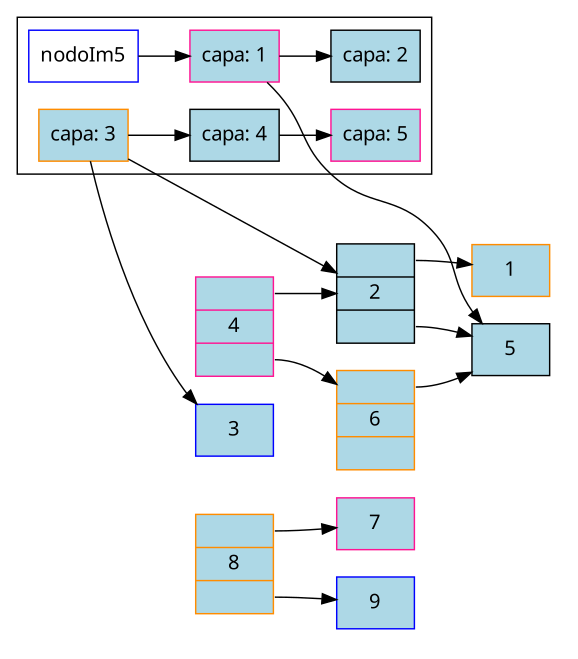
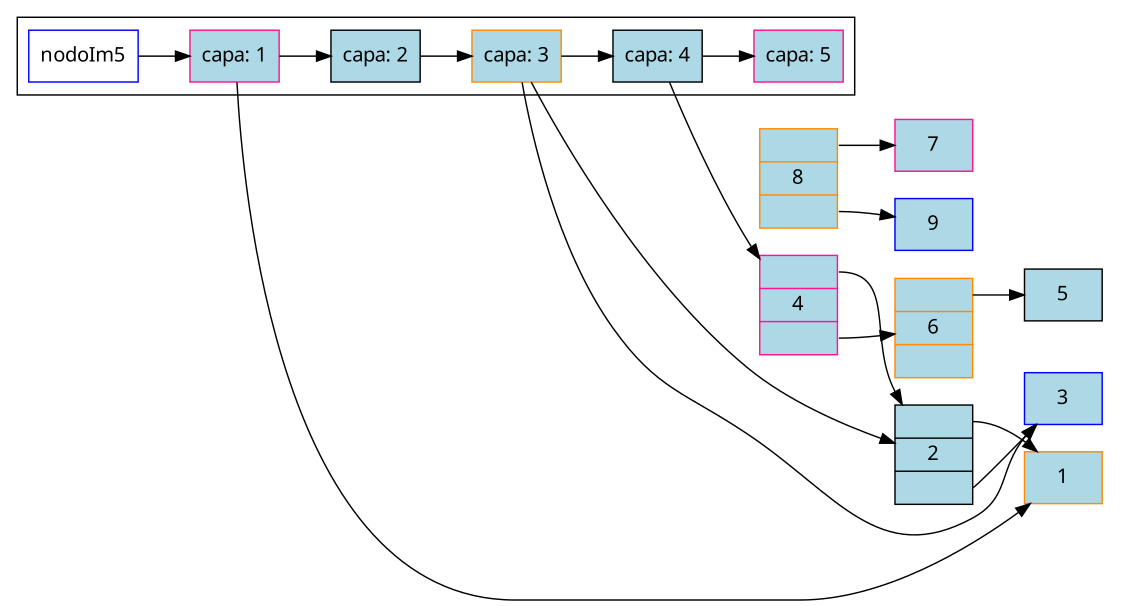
edge "capa: 2" -> "capa: 3": added
edge "capa: 4" -> "4": added
edge "capa: 1" -> "5": now "capa: 1" -> "1"
edge "2" -> "5": now "2" -> "3"
